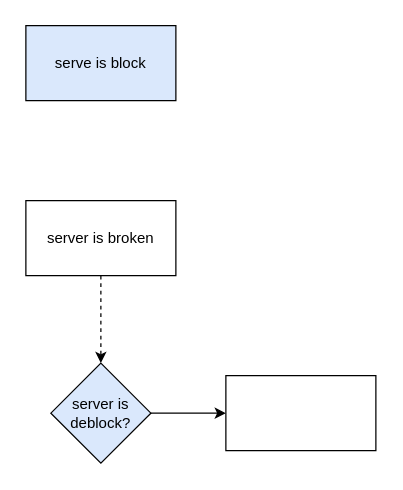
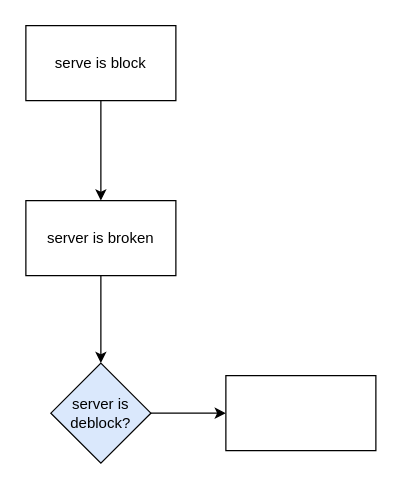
node "serve is block": fillcolor #dae8fc -> #ffffff
edge "serve is block" -> "server is broken": added
edge "server is broken" -> "server is deblock?": style dashed -> solid
